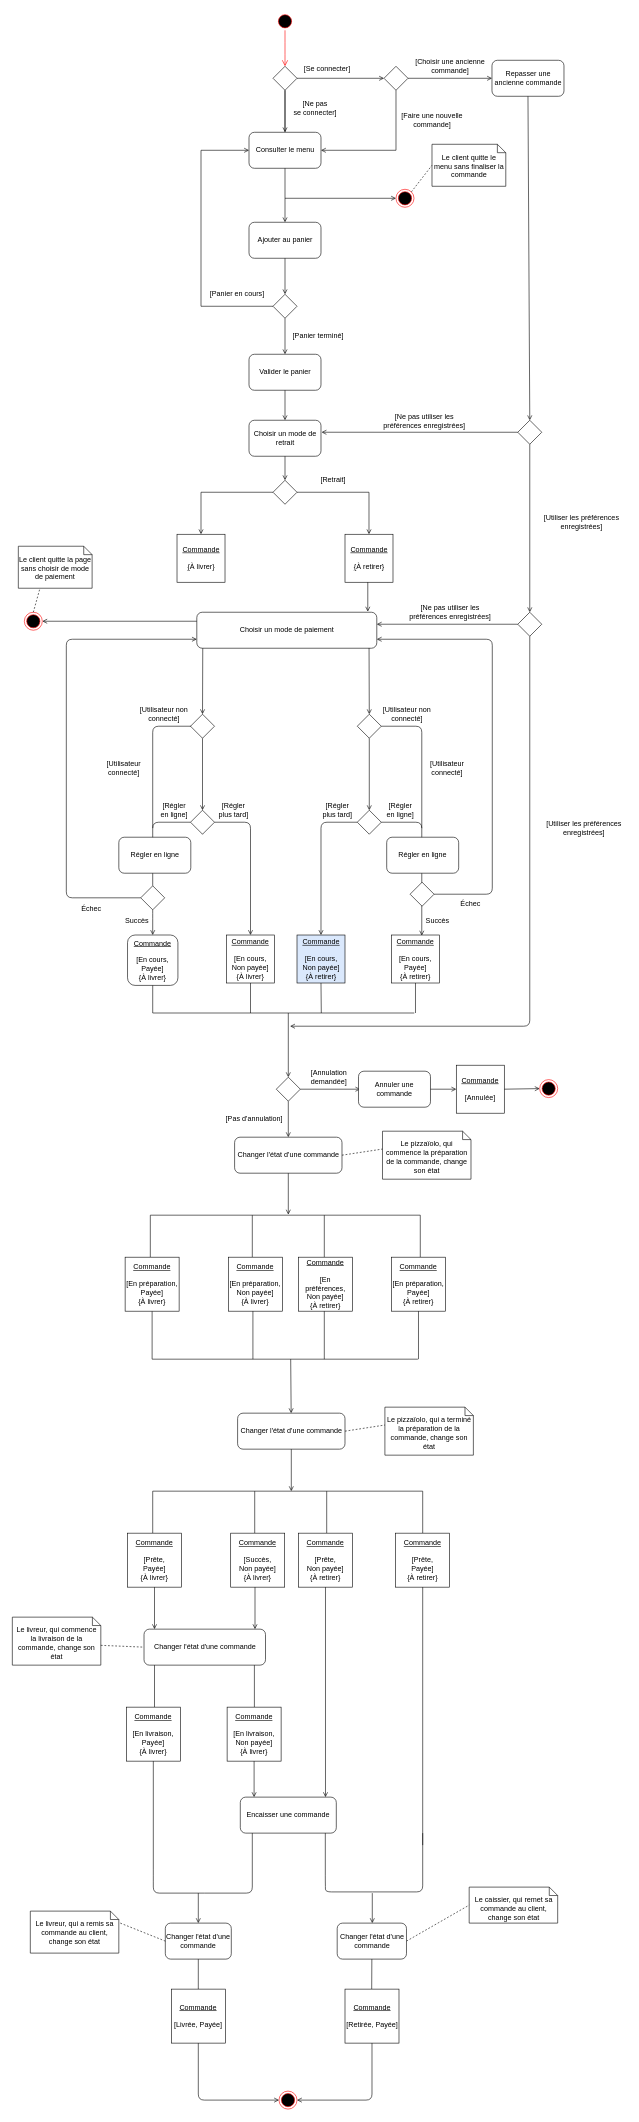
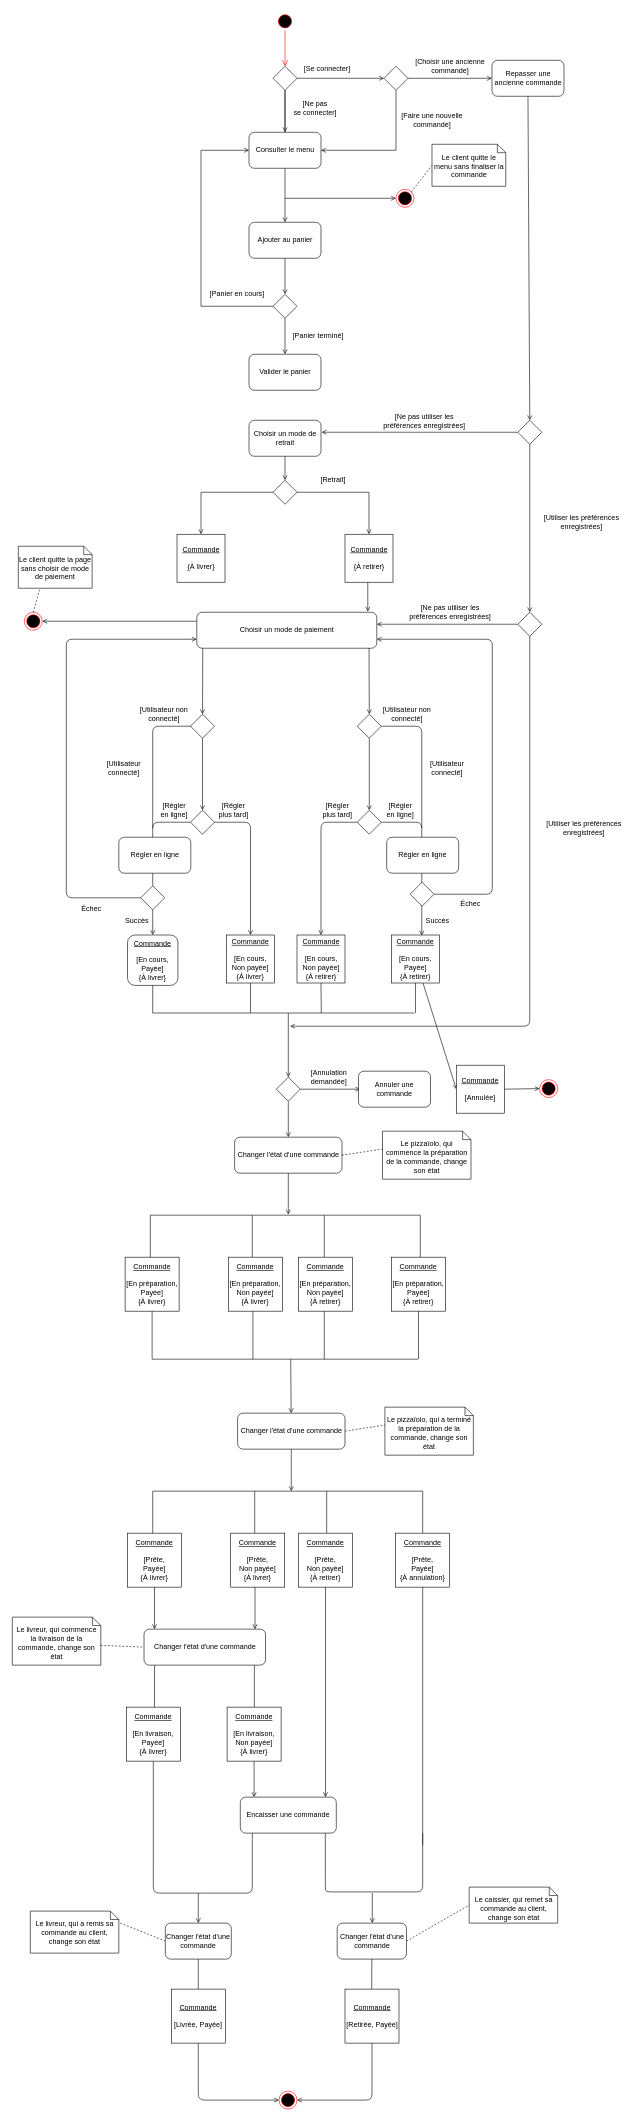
edge "Valider le panier" -> "Choisir un mode de retrait": removed
node "Commande [En cours, Non payée] {À retirer}": fillcolor #dae8fc -> #ffffff
edge "Annuler une commande" -> "Commande [Annulée]": now "Commande [En cours, Payée] {À retirer}" -> "Commande [Annulée]"
node "[Pas d'annulation]": removed
node "Commande [En préférences, Non payée] {À retirer}": label "Commande [En préférences, Non payée] {À retirer}" -> "Commande [En préparation, Non payée] {À retirer}"
node "Commande [Succès, Non payée] {À livrer}": label "Commande [Succès, Non payée] {À livrer}" -> "Commande [Prête, Non payée] {À livrer}"
node "Commande [Prête, Payée] {À retirer}": label "Commande [Prête, Payée] {À retirer}" -> "Commande [Prête, Payée] {À annulation}"
